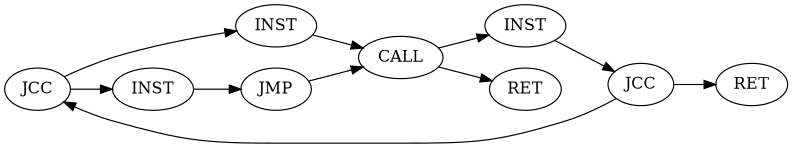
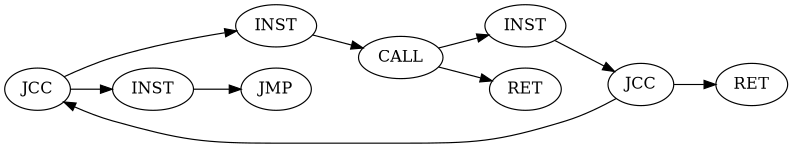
edge "JMP" -> "CALL": removed
